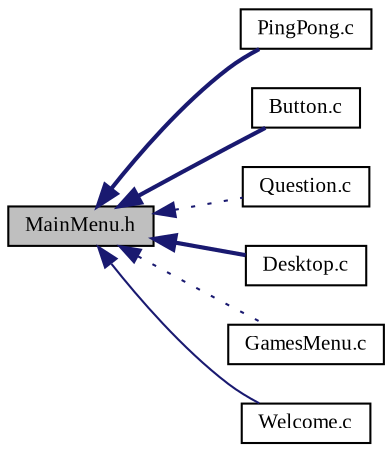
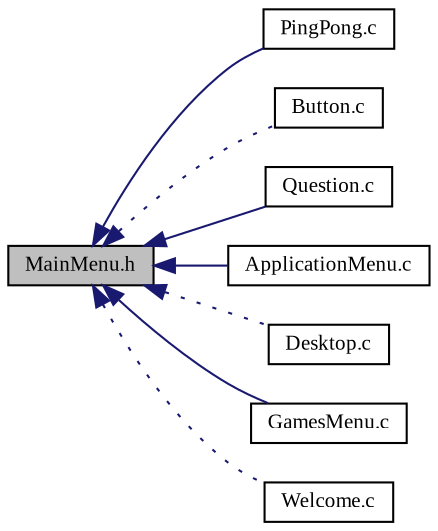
edge "PingPong.c" -> "MainMenu.h": style bold -> solid
edge "Button.c" -> "MainMenu.h": style bold -> dotted
edge "Question.c" -> "MainMenu.h": style dotted -> solid
edge "Desktop.c" -> "MainMenu.h": style bold -> dotted
node "ApplicationMenu.c": added
edge "GamesMenu.c" -> "MainMenu.h": style dotted -> solid
edge "Welcome.c" -> "MainMenu.h": style solid -> dotted
